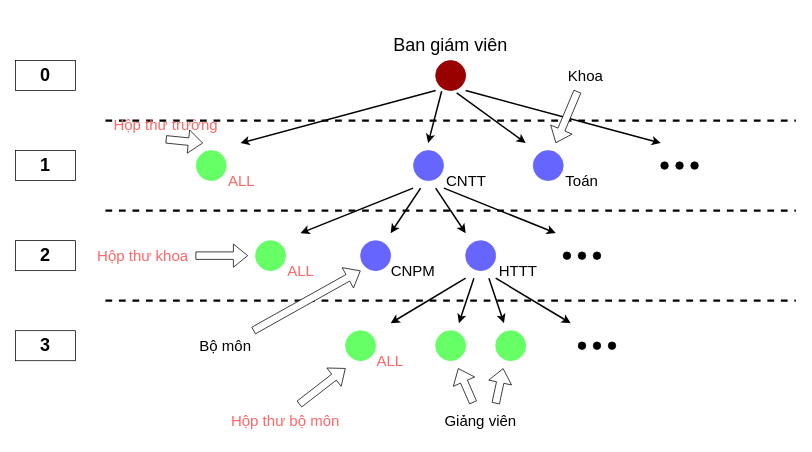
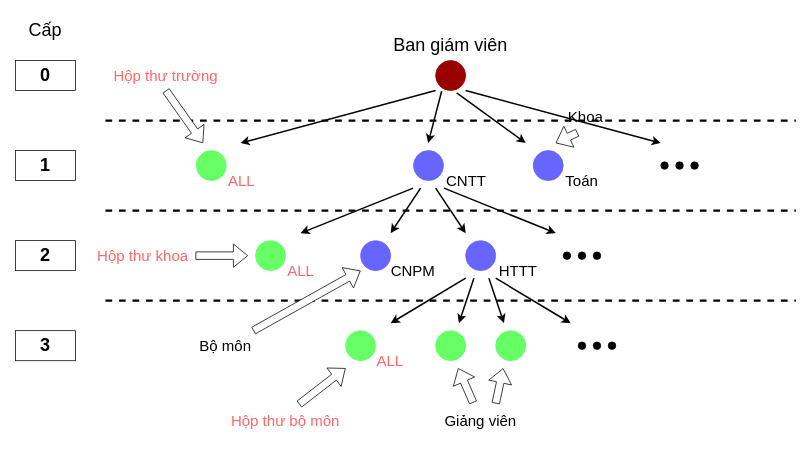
node "Cấp": added
node "Khoa": moved (585, 75) -> (585, 117)
node "Hộp thư trường": moved (166, 124) -> (166, 75)
